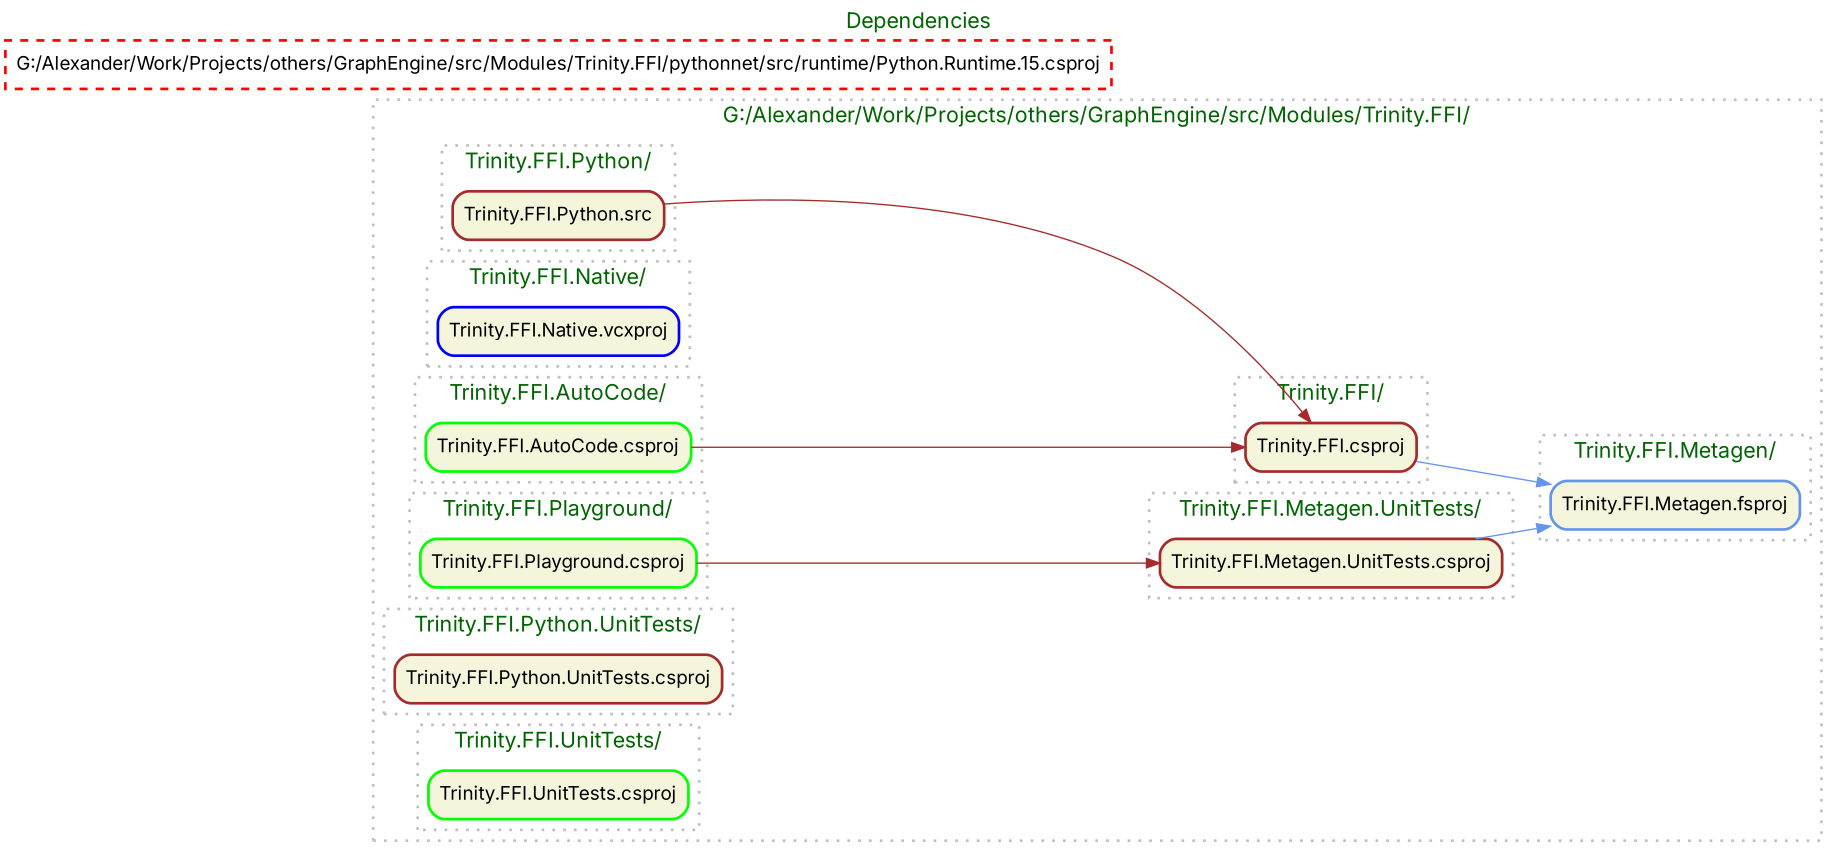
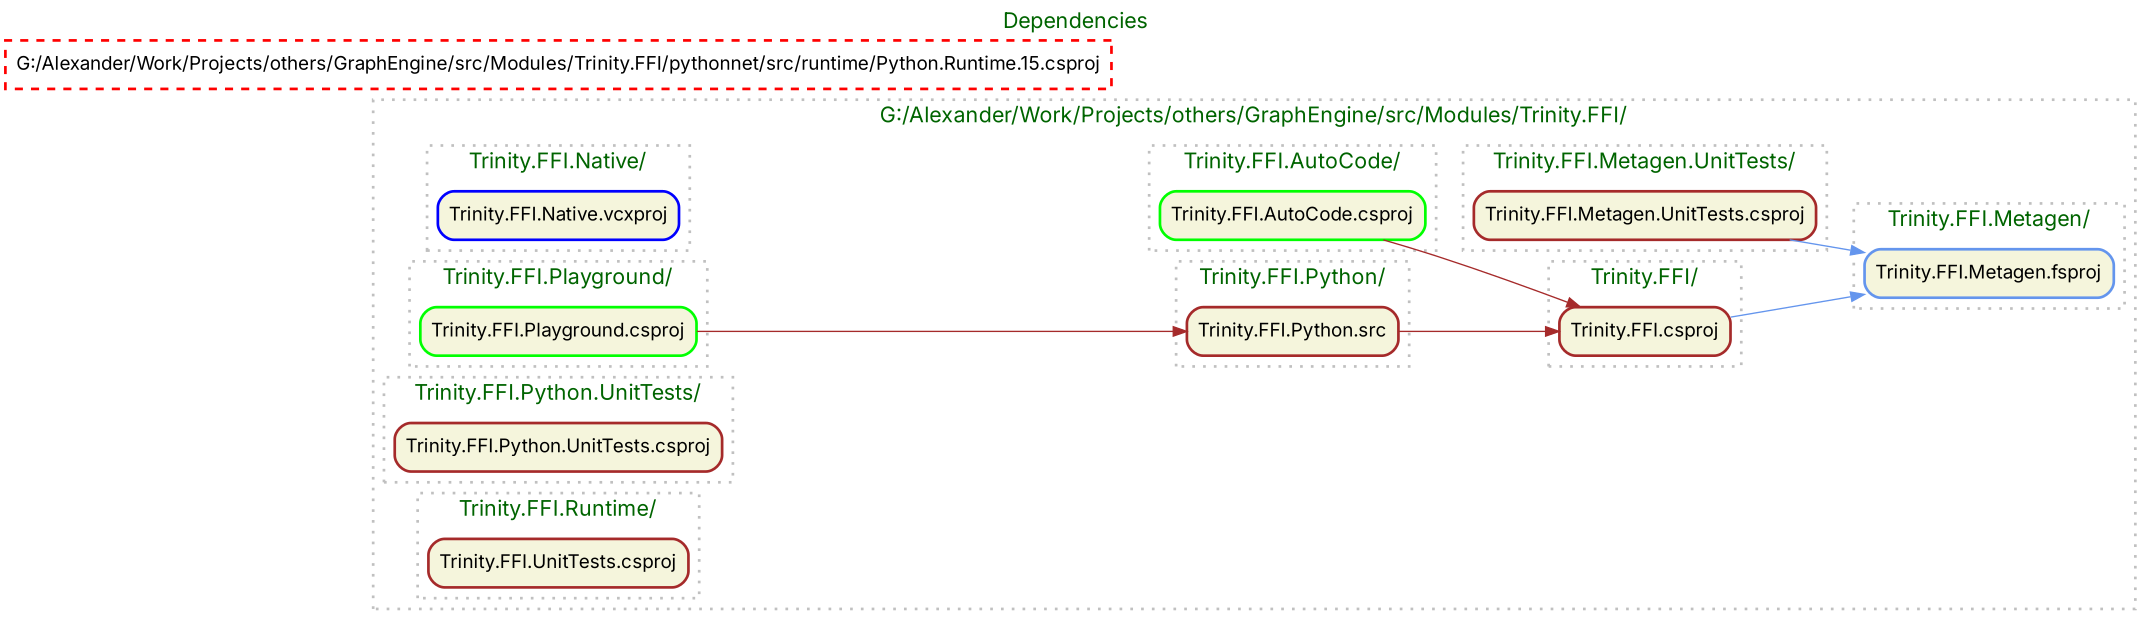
edge "Trinity.FFI.Playground.csproj" -> "Trinity.FFI.Metagen.UnitTests.csproj": now "Trinity.FFI.Playground.csproj" -> "Trinity.FFI.Python.src"
cluster "Trinity.FFI.UnitTests/": label "Trinity.FFI.UnitTests/" -> "Trinity.FFI.Runtime/"
node "Trinity.FFI.UnitTests.csproj": color green -> brown
